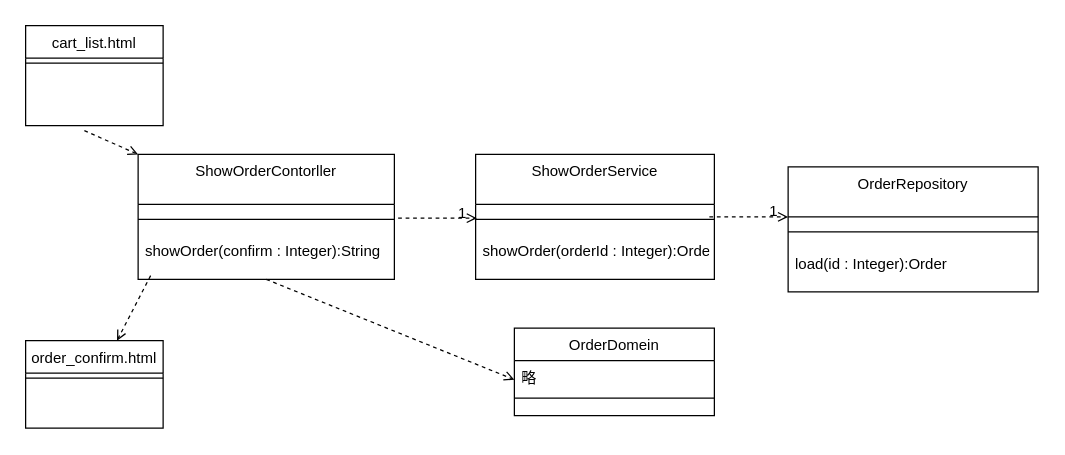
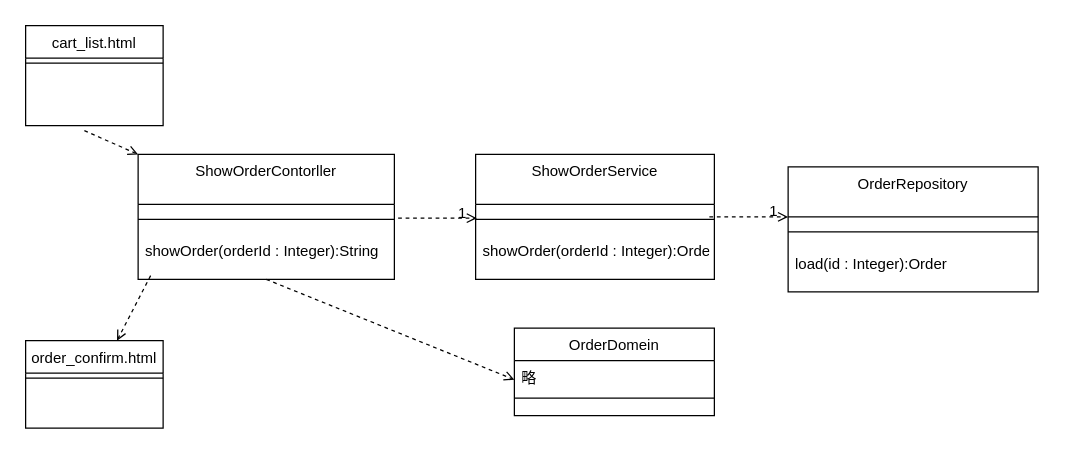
node "showOrder(confirm : Integer):String": label "showOrder(confirm : Integer):String" -> "showOrder(orderId : Integer):String"
